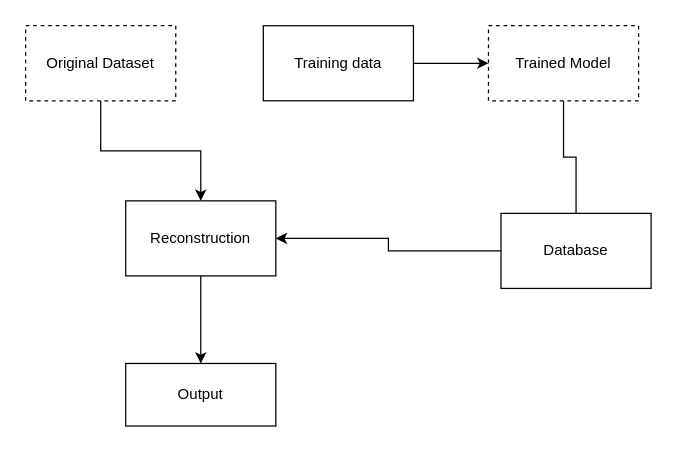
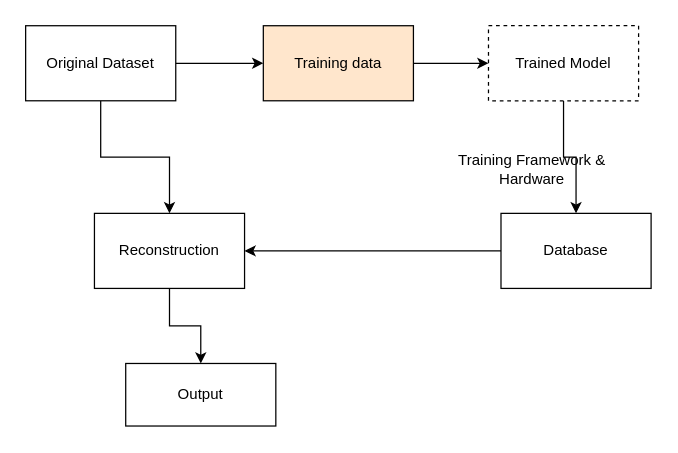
node "Original Dataset": style dashed -> solid
edge "Original Dataset" -> "Training data": added
node "Training data": fillcolor #ffffff -> #ffe6cc
node "Training Framework & Hardware": added
edge "Trained Model" -- "Database": arrowhead none -> classic
node "Reconstruction": moved (201, 238) -> (169, 251)
